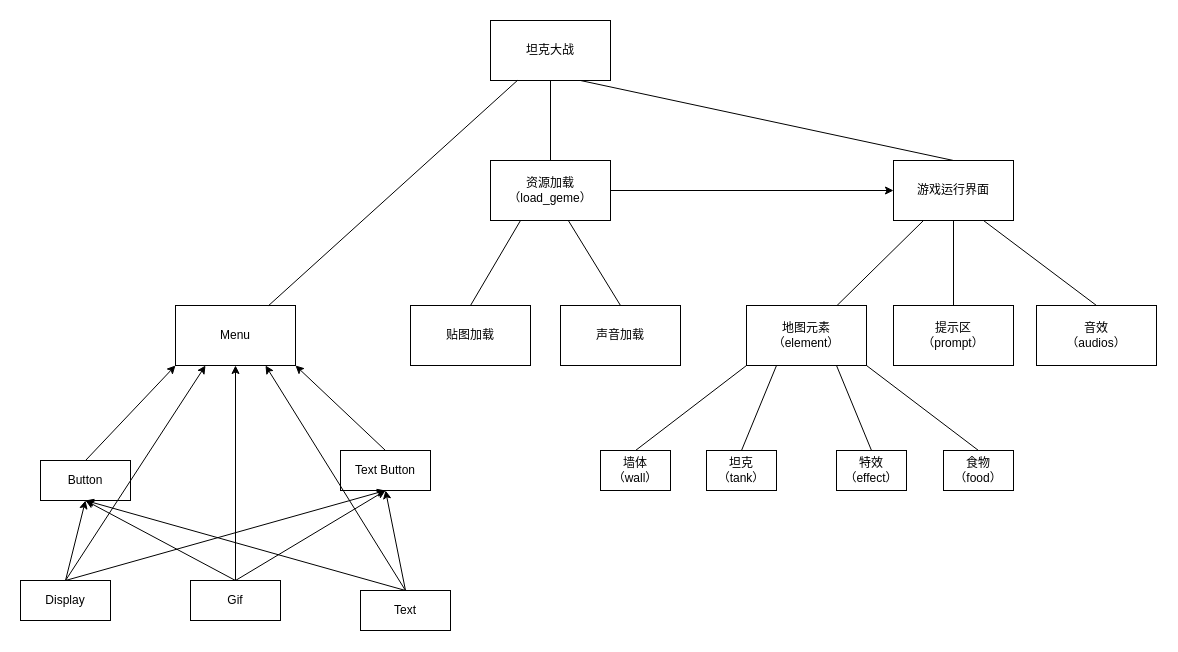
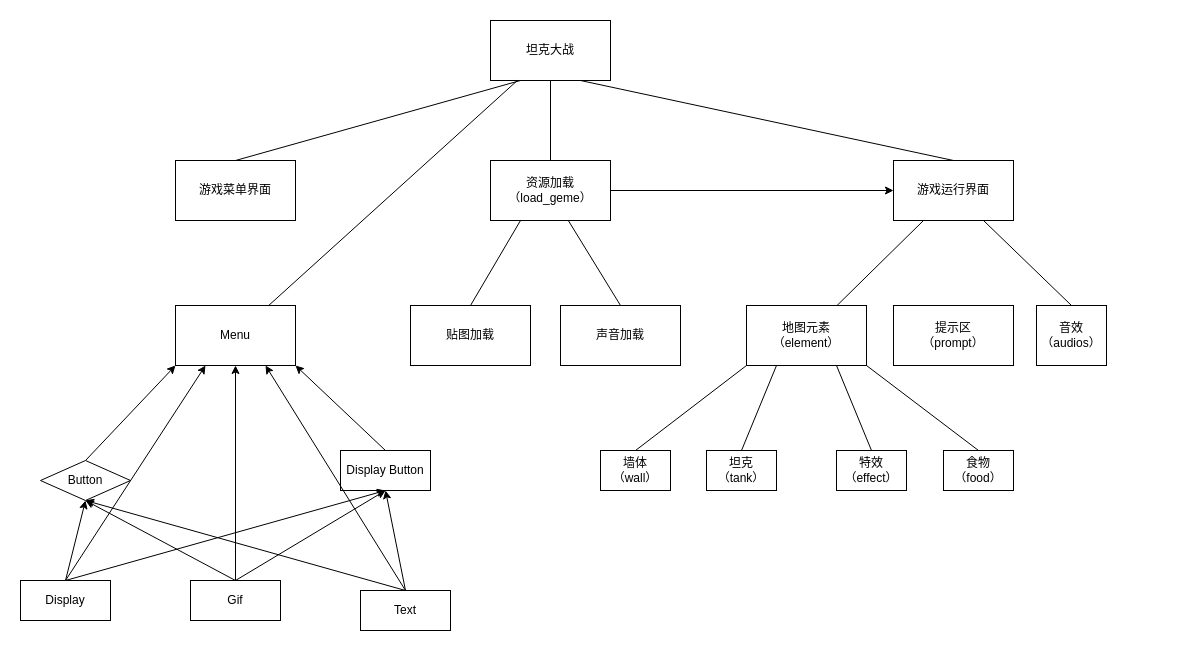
edge "坦克大战" -- "游戏菜单界面": added
node "游戏菜单界面": added
edge "游戏运行界面" -- "提示区 （prompt）": removed
node "音效 （audios）": size 120x60 -> 70x60
node "Text Button": label "Text Button" -> "Display Button"
node "Button": shape rectangle -> diamond
